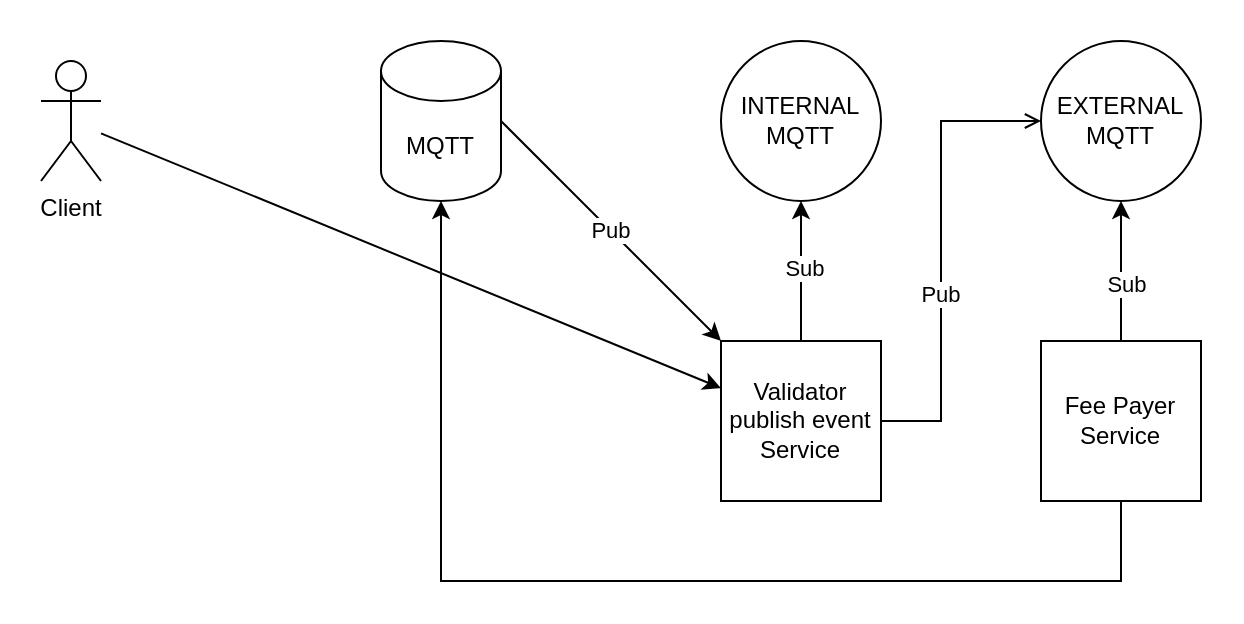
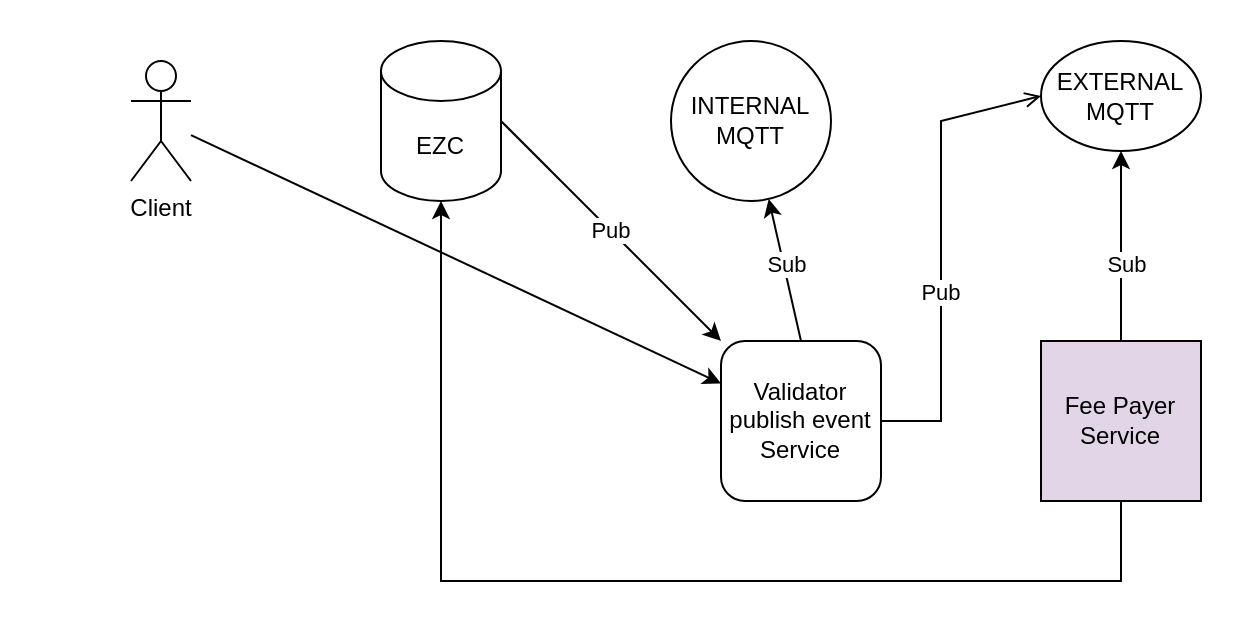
node "Client": moved (71, 121) -> (161, 121)
node "INTERNAL MQTT": moved (801, 121) -> (751, 121)
node "EXTERNAL MQTT": size 160x160 -> 160x110
node "MQTT": label "MQTT" -> "EZC"
node "Validator publish event Service": shape rectangle -> rounded rectangle
node "Fee Payer Service": fillcolor #ffffff -> #e1d5e7
